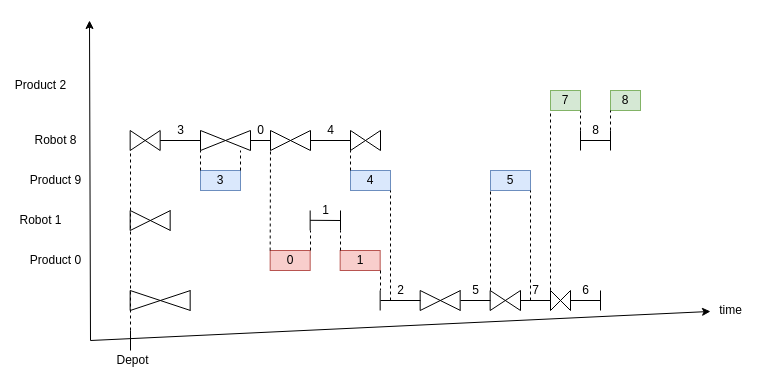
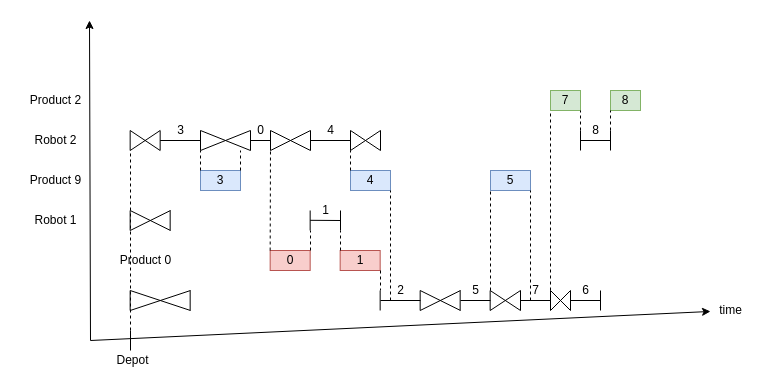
node "Product 2": moved (41, 86) -> (56, 101)
node "Robot 8": label "Robot 8" -> "Robot 2"
node "Robot 1": moved (41, 221) -> (56, 221)
node "Product 0": moved (56, 261) -> (146, 261)
